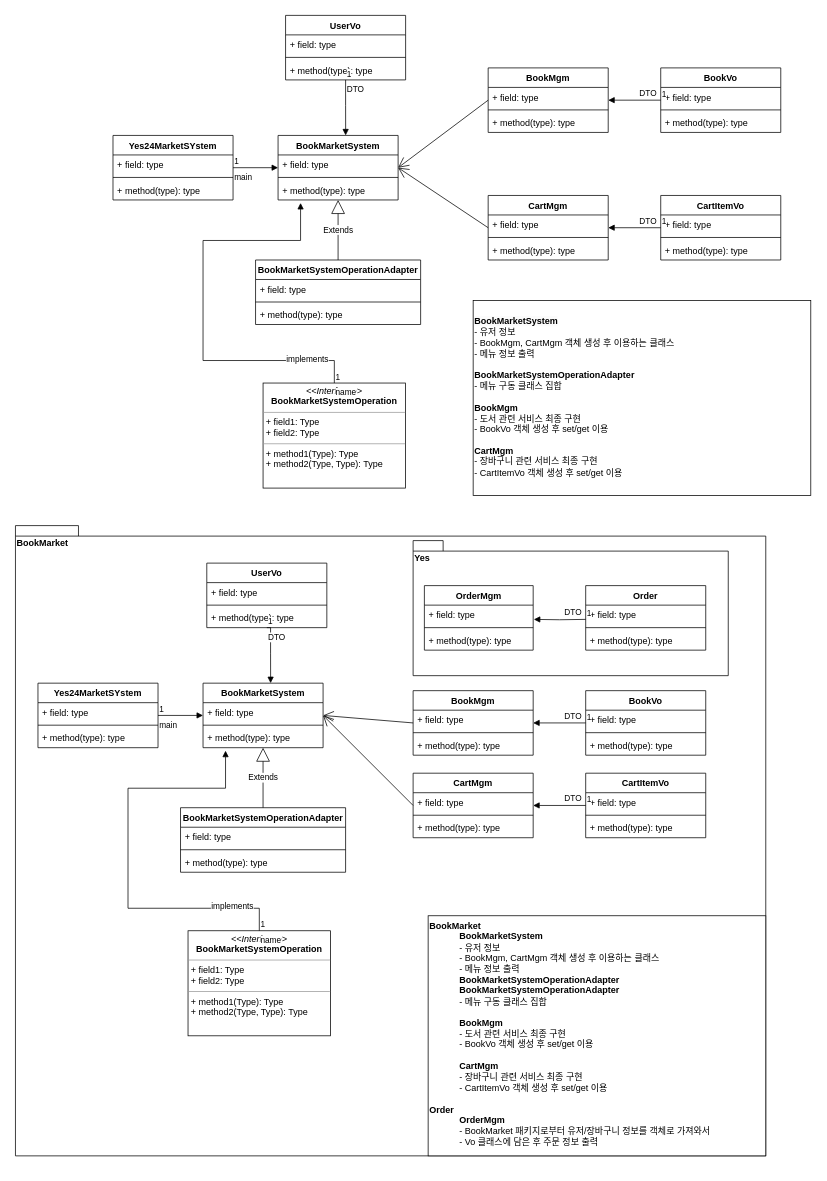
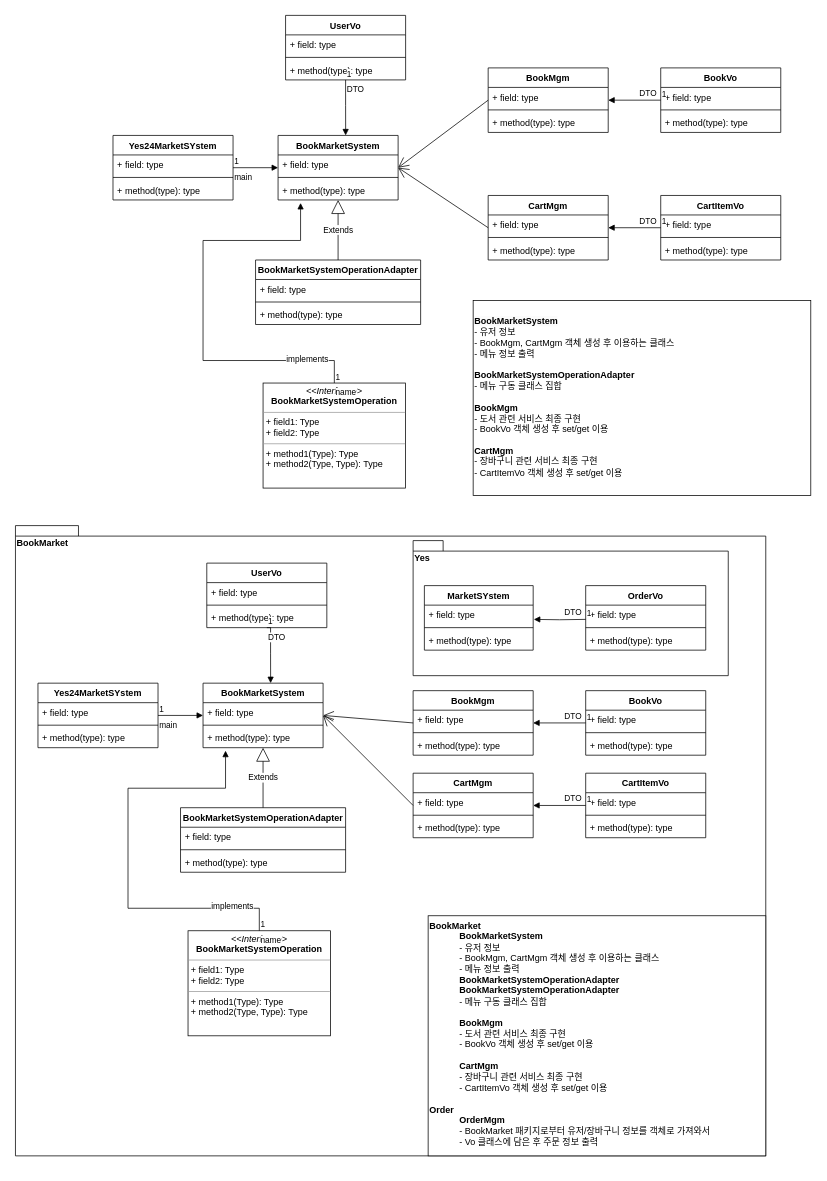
node "OrderMgm": label "OrderMgm" -> "MarketSYstem"
node "Order": label "Order" -> "OrderVo"
